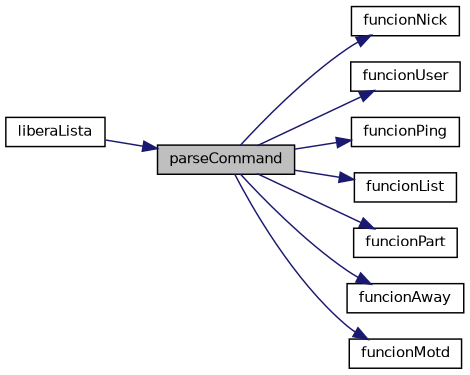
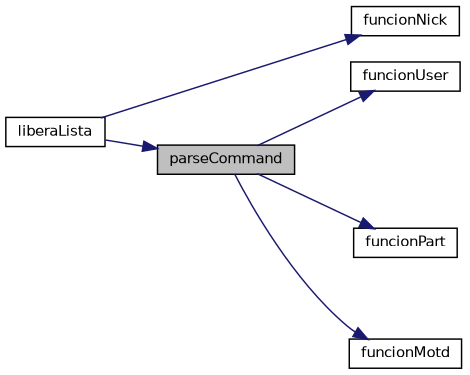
edge "parseCommand" -> "funcionNick": now "liberaLista" -> "funcionNick"
node "funcionPing": removed
node "funcionList": removed
node "funcionAway": removed
